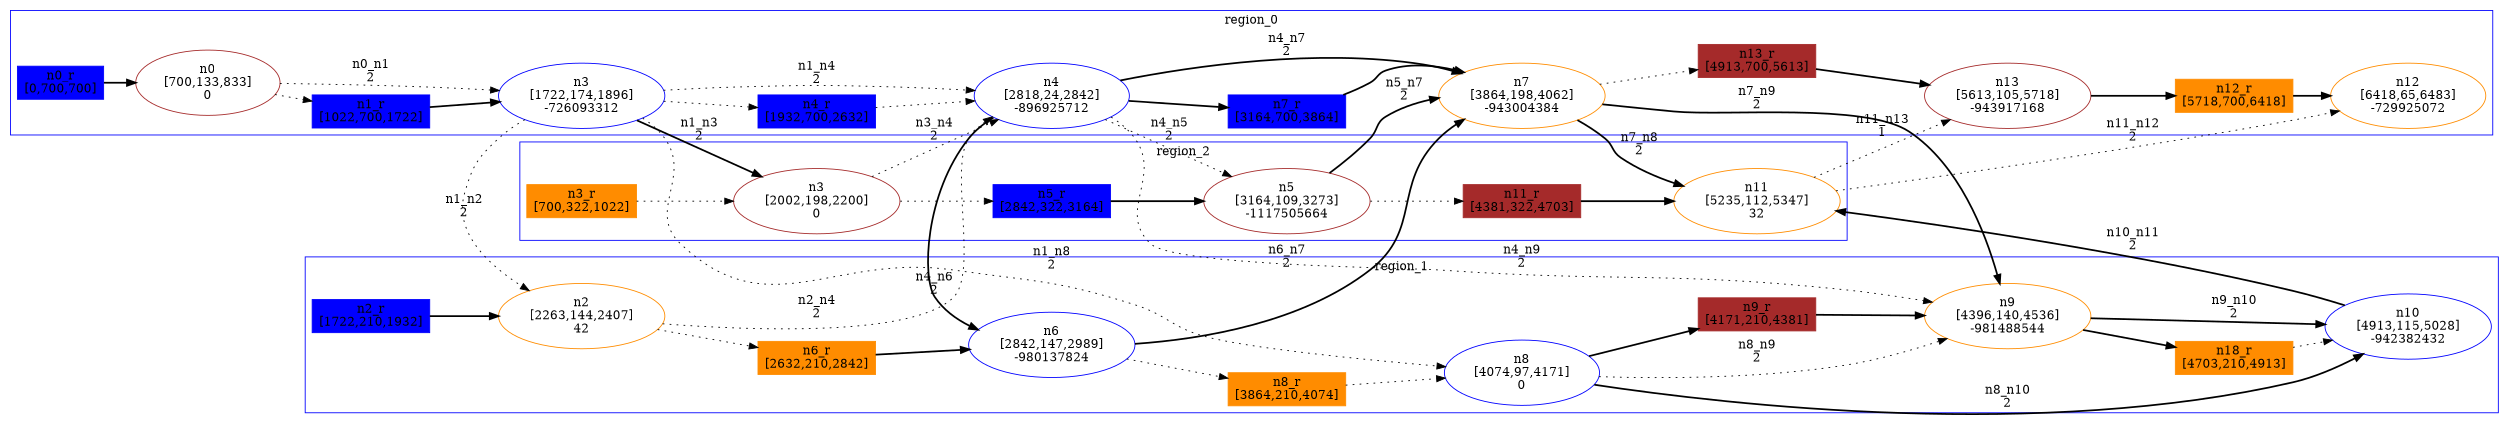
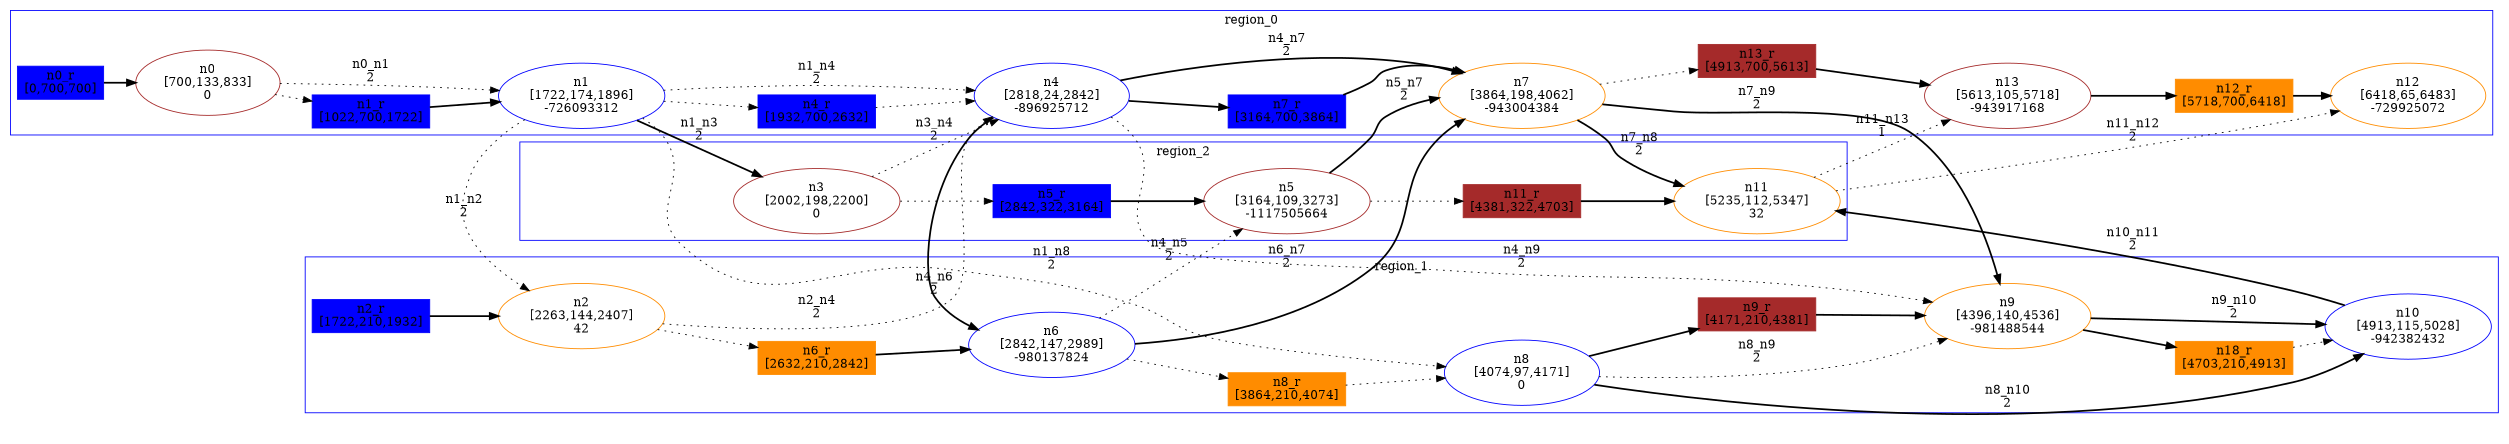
node "n3 [1722,174,1896] -726093312": label "n3 [1722,174,1896] -726093312" -> "n1 [1722,174,1896] -726093312"
edge "n4 [2818,24,2842] -896925712" -> "n5 [3164,109,3273] -1117505664": now "n6 [2842,147,2989] -980137824" -> "n5 [3164,109,3273] -1117505664"
node "n3_r [700,322,1022]": removed
